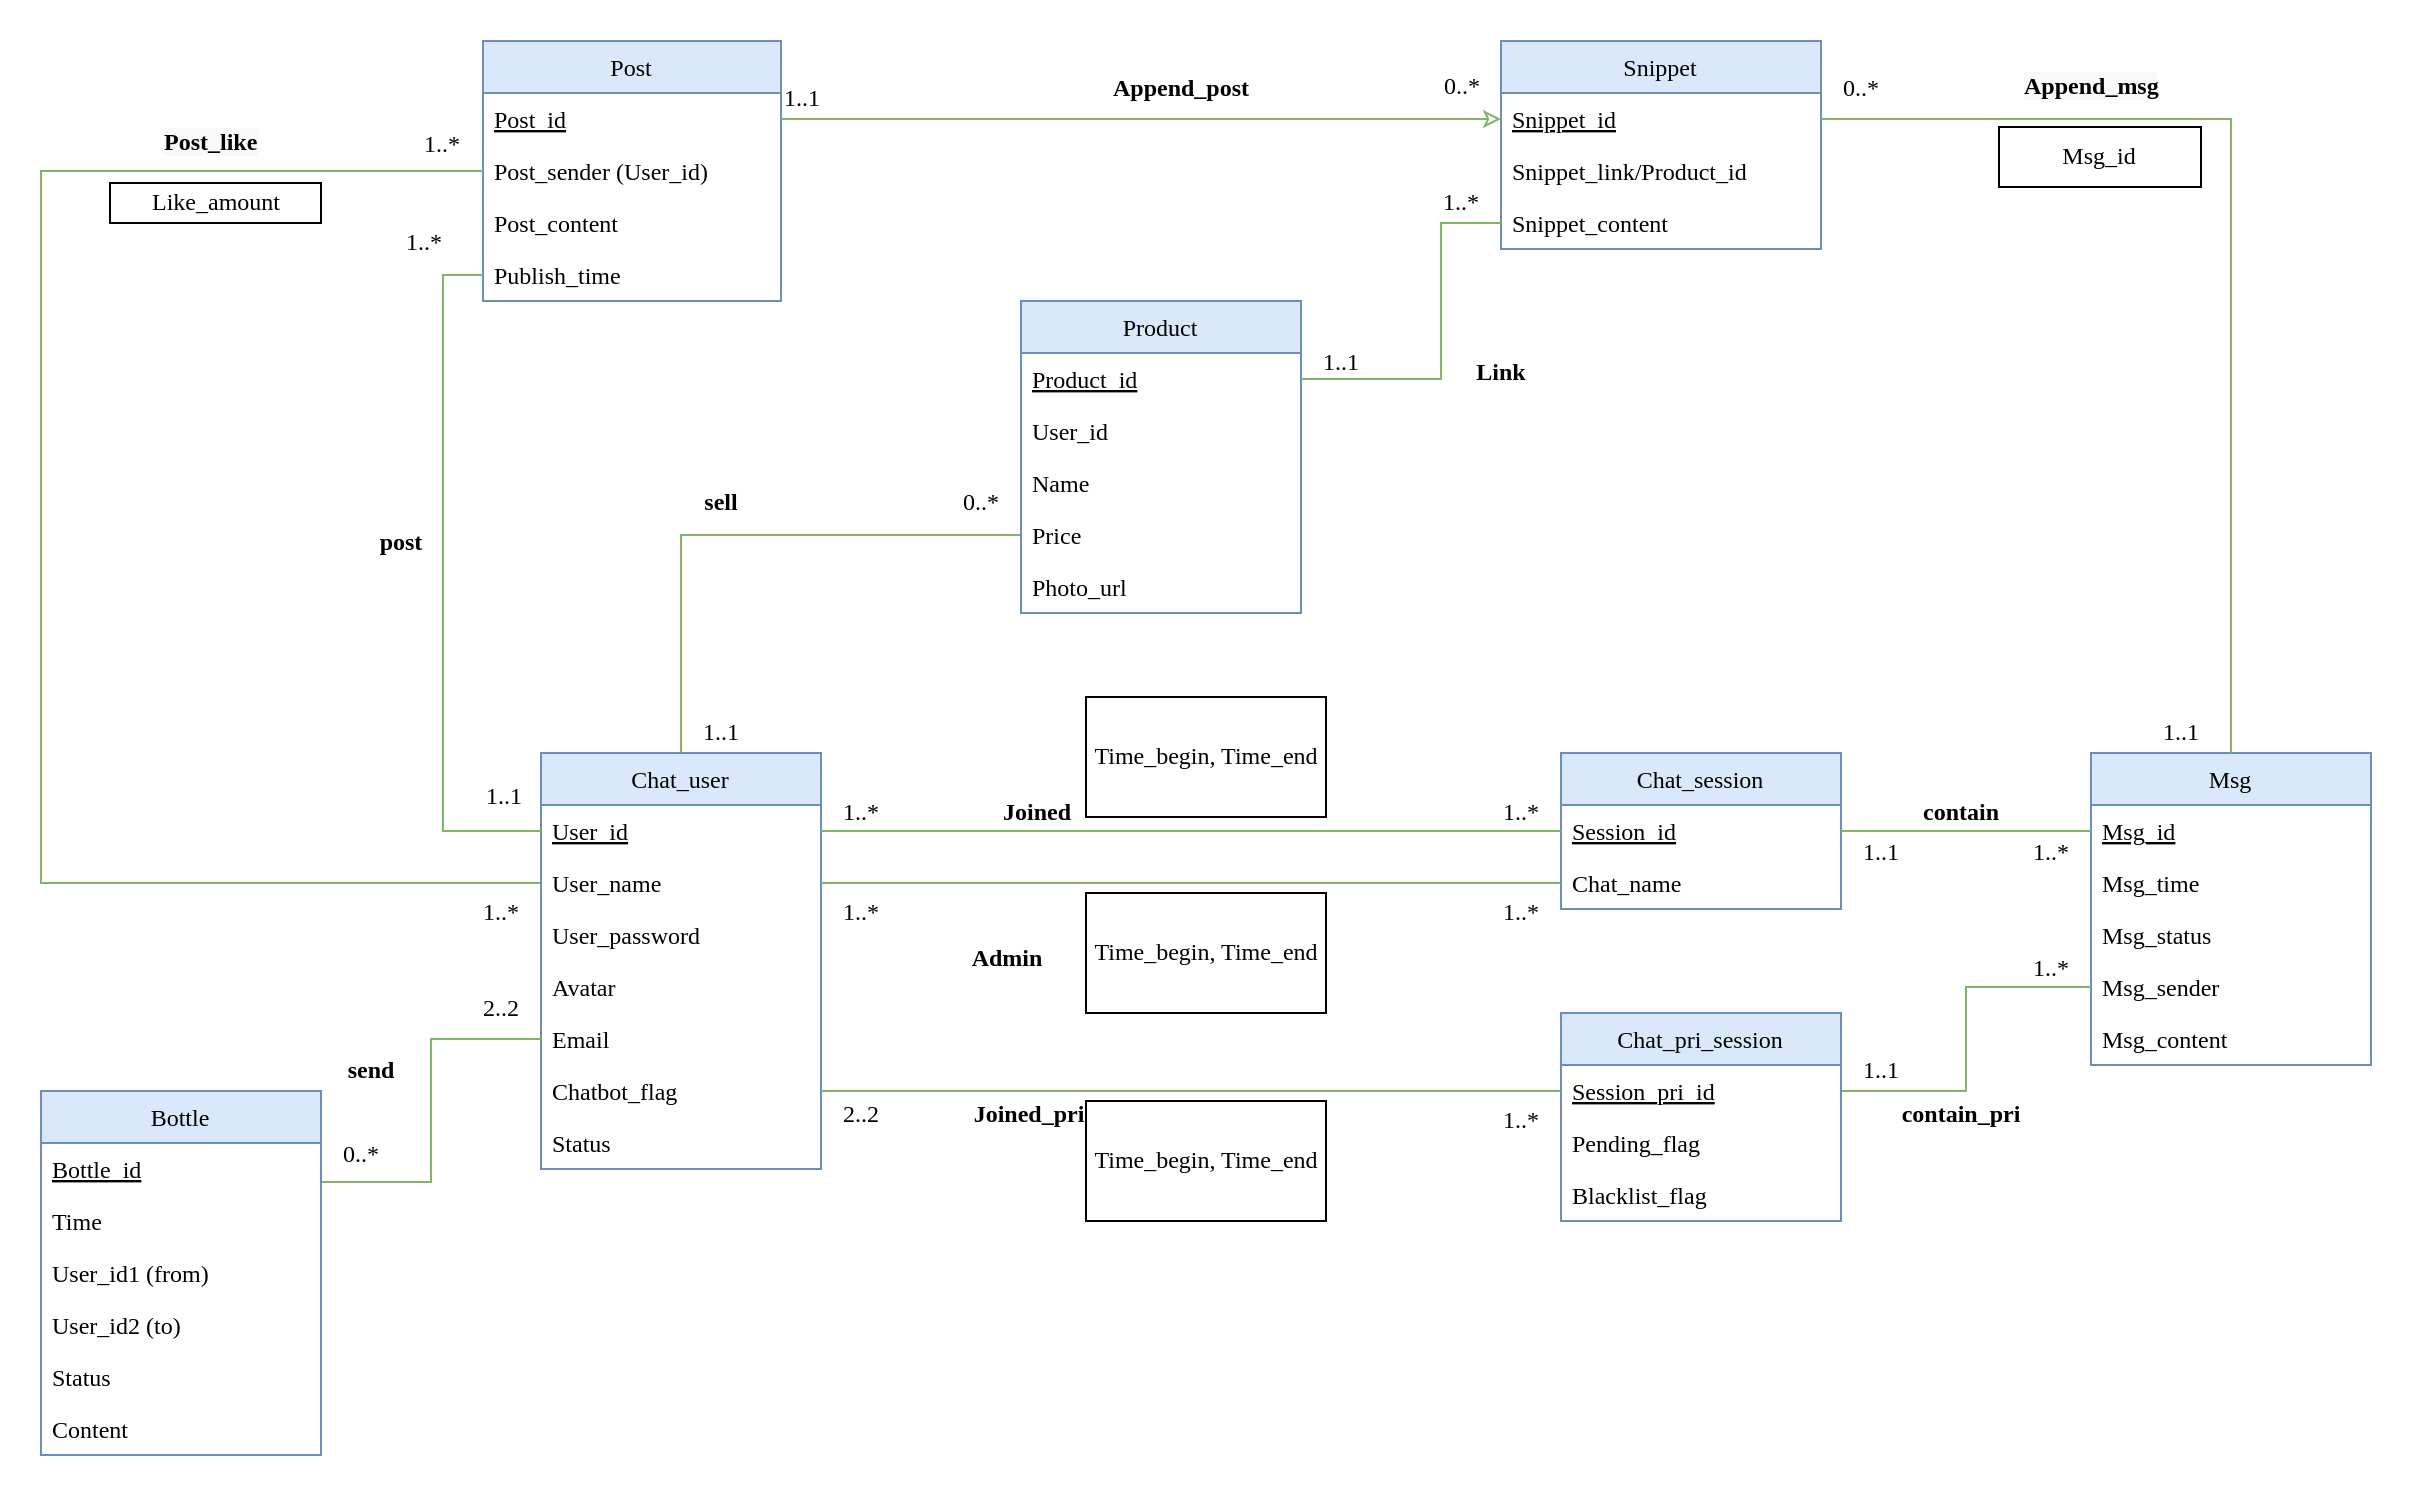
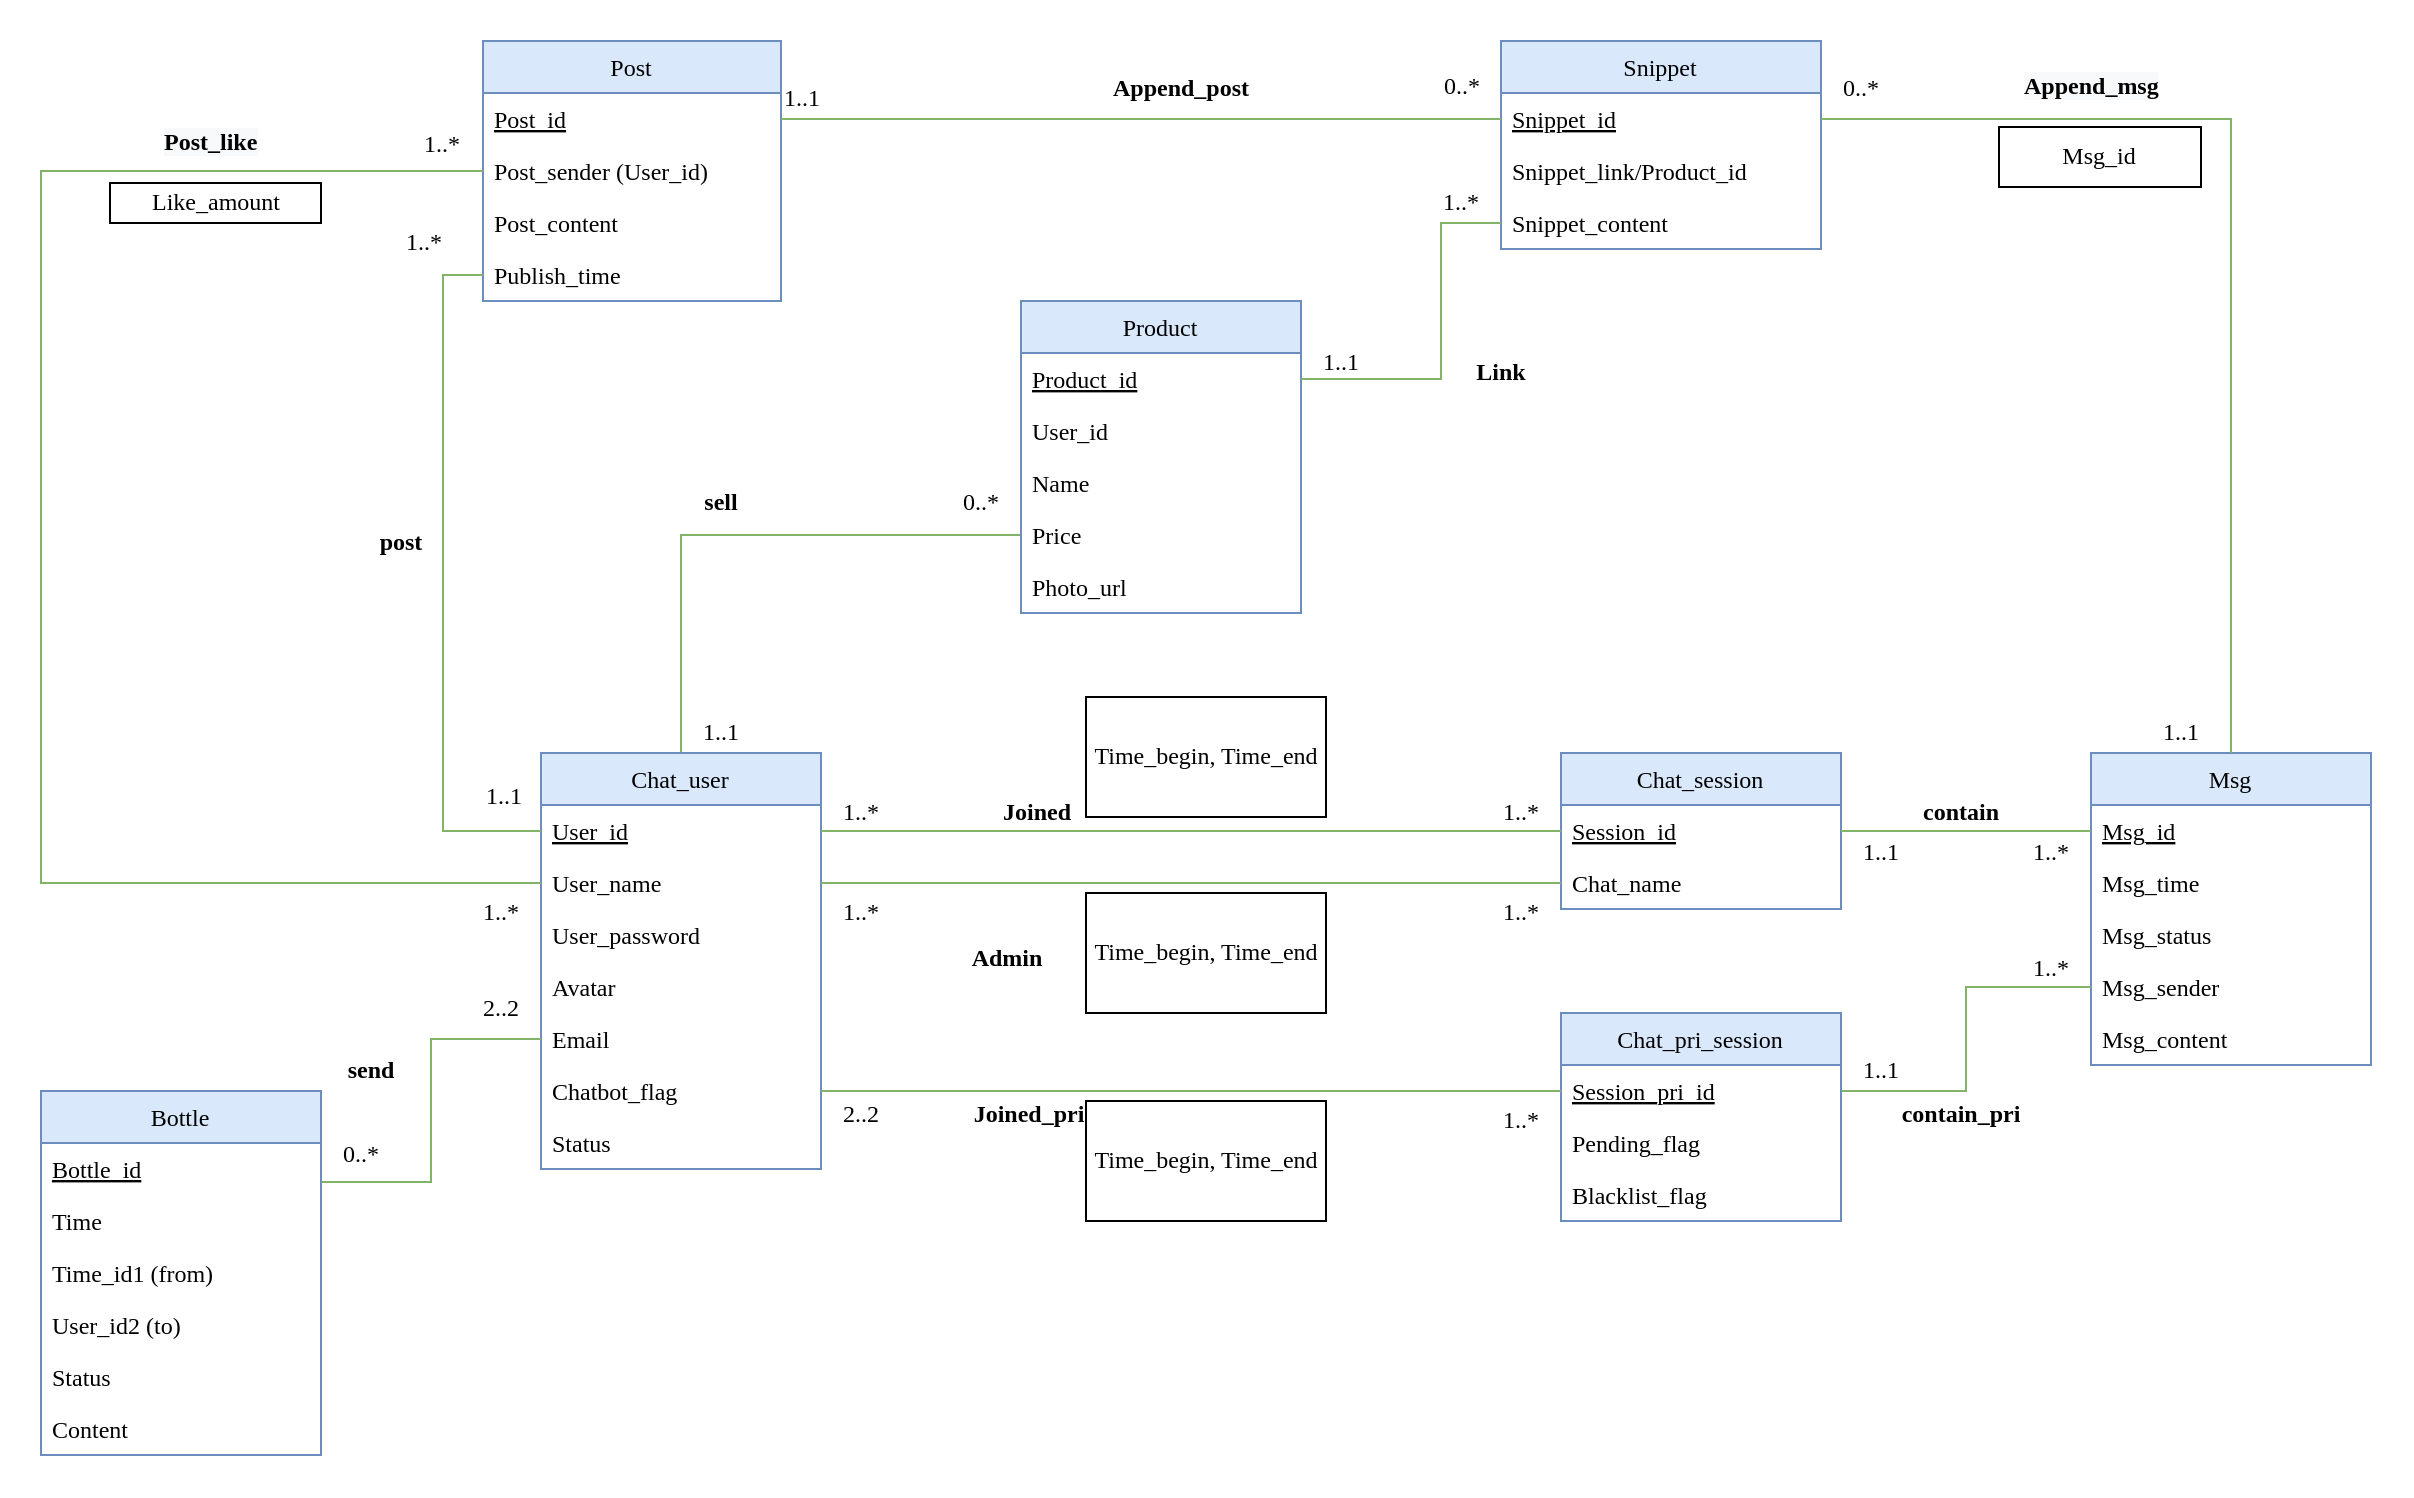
edge "Post_id" -> "Snippet_id": arrowhead classic -> none
node "User_id1 (from)": label "User_id1 (from)" -> "Time_id1 (from)"
